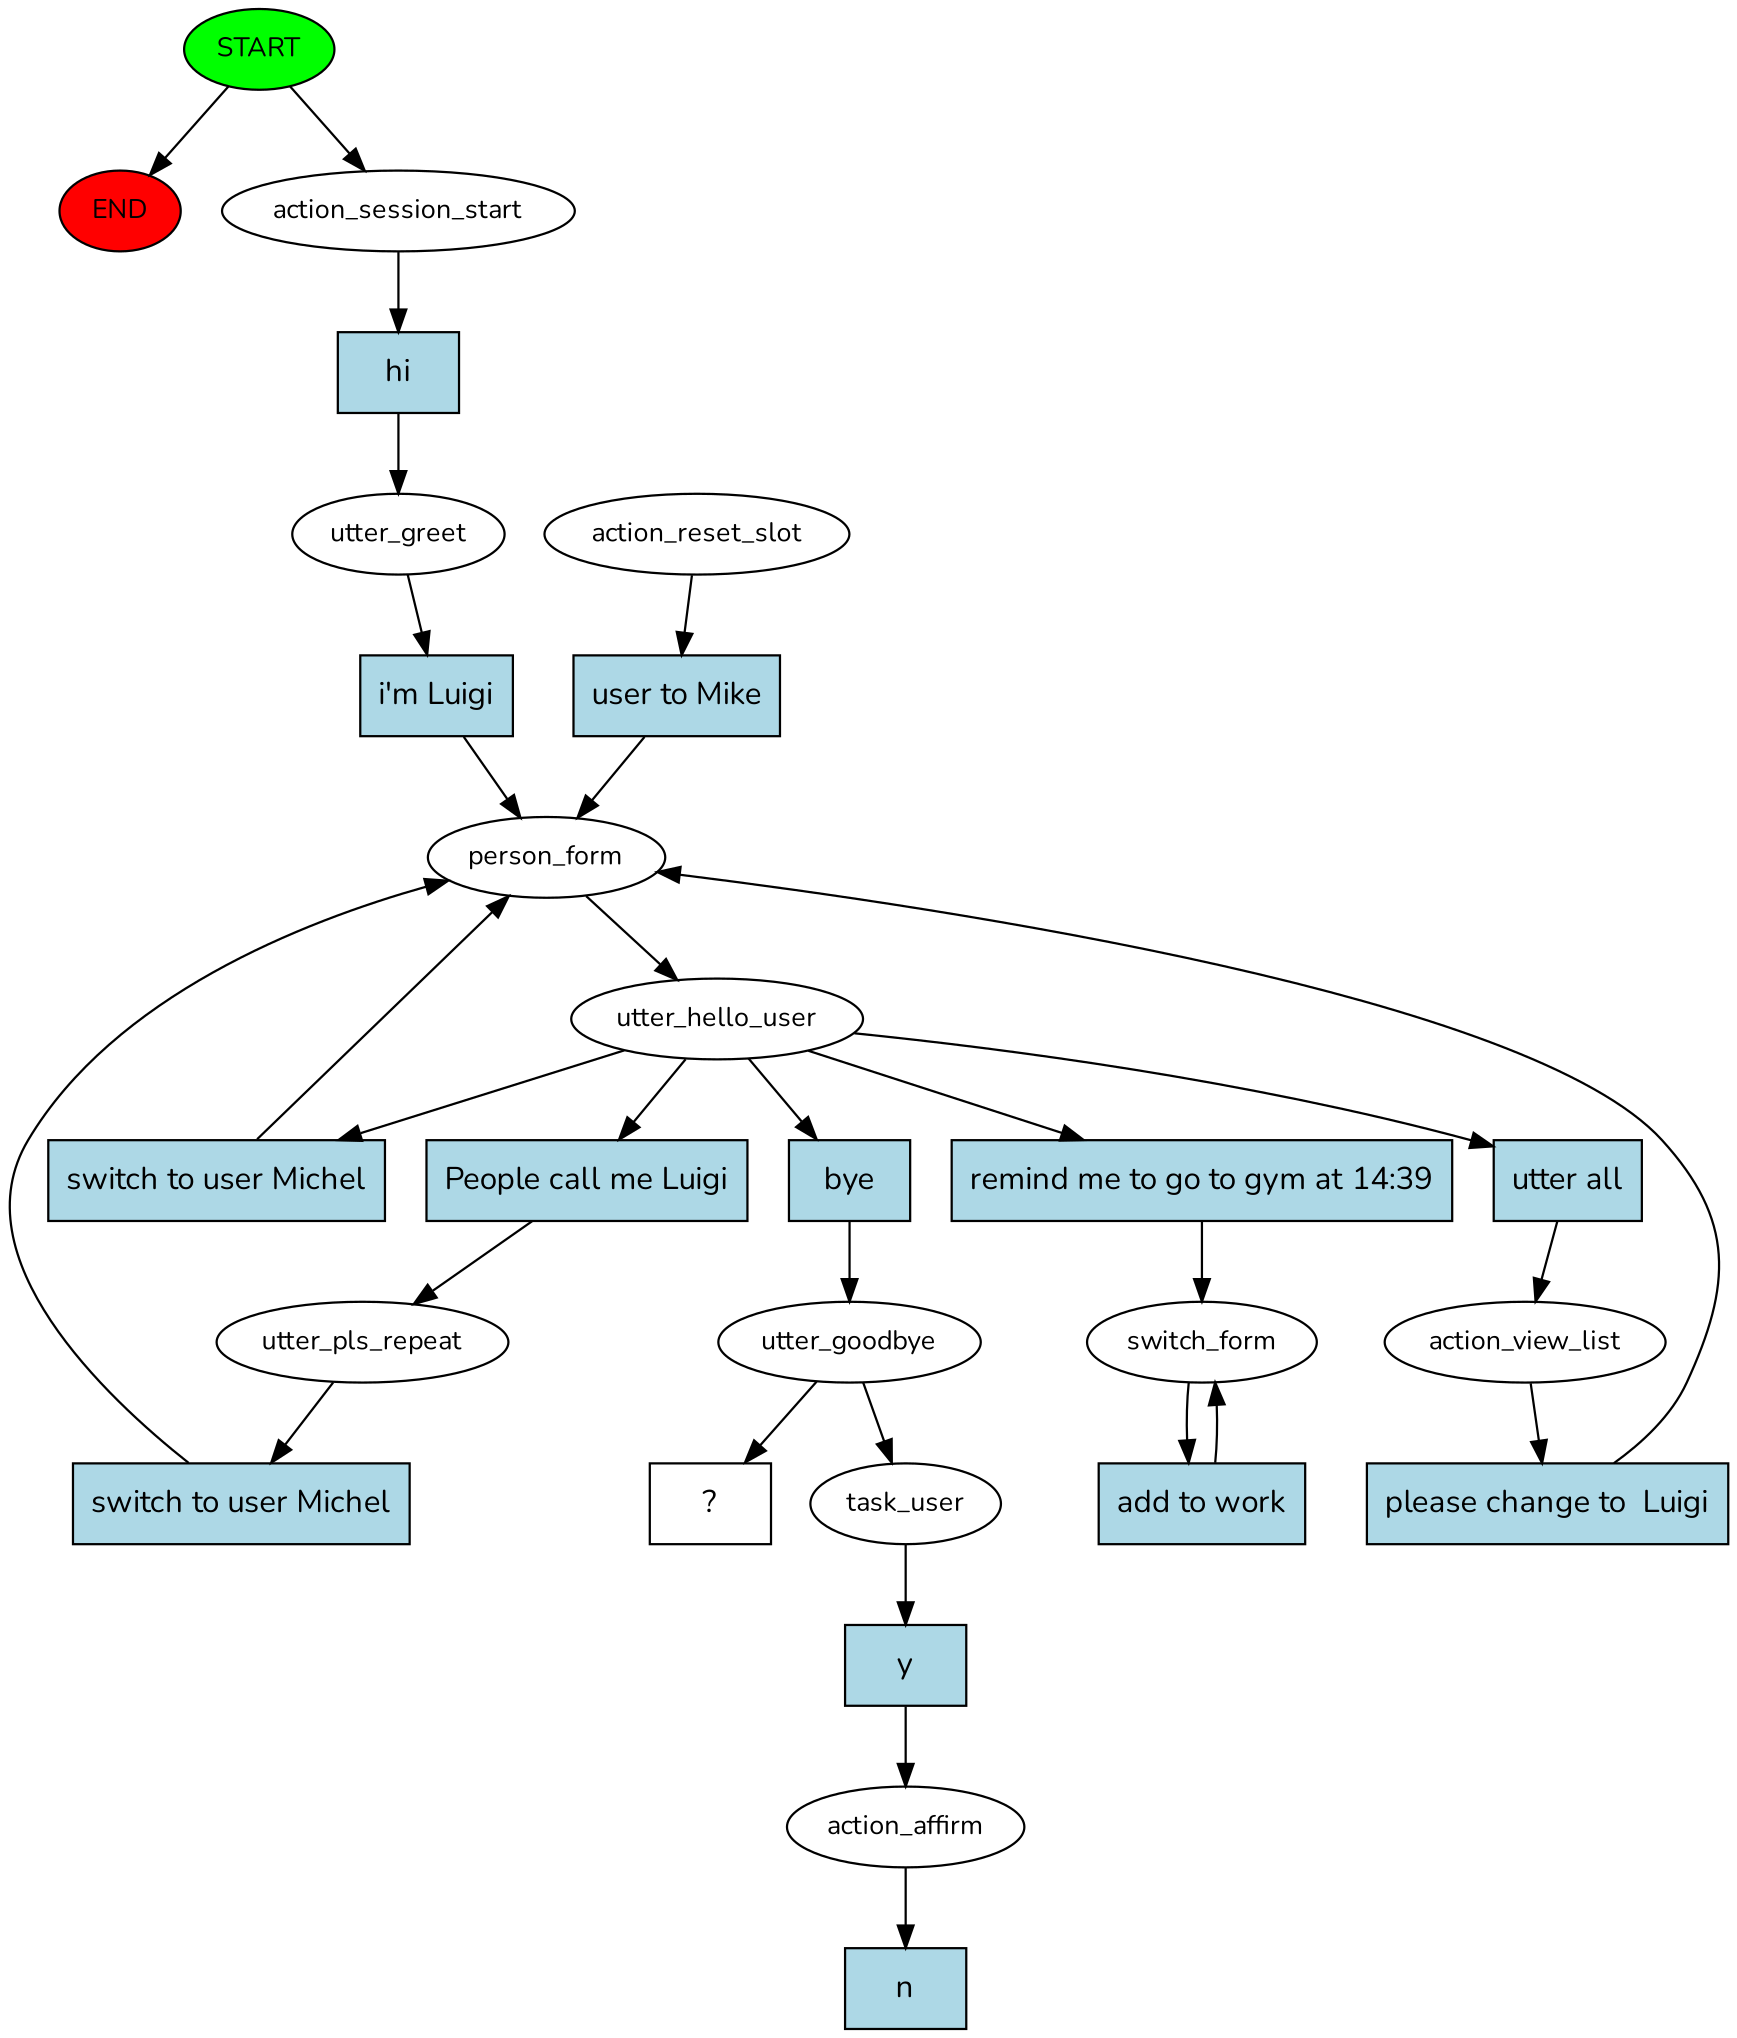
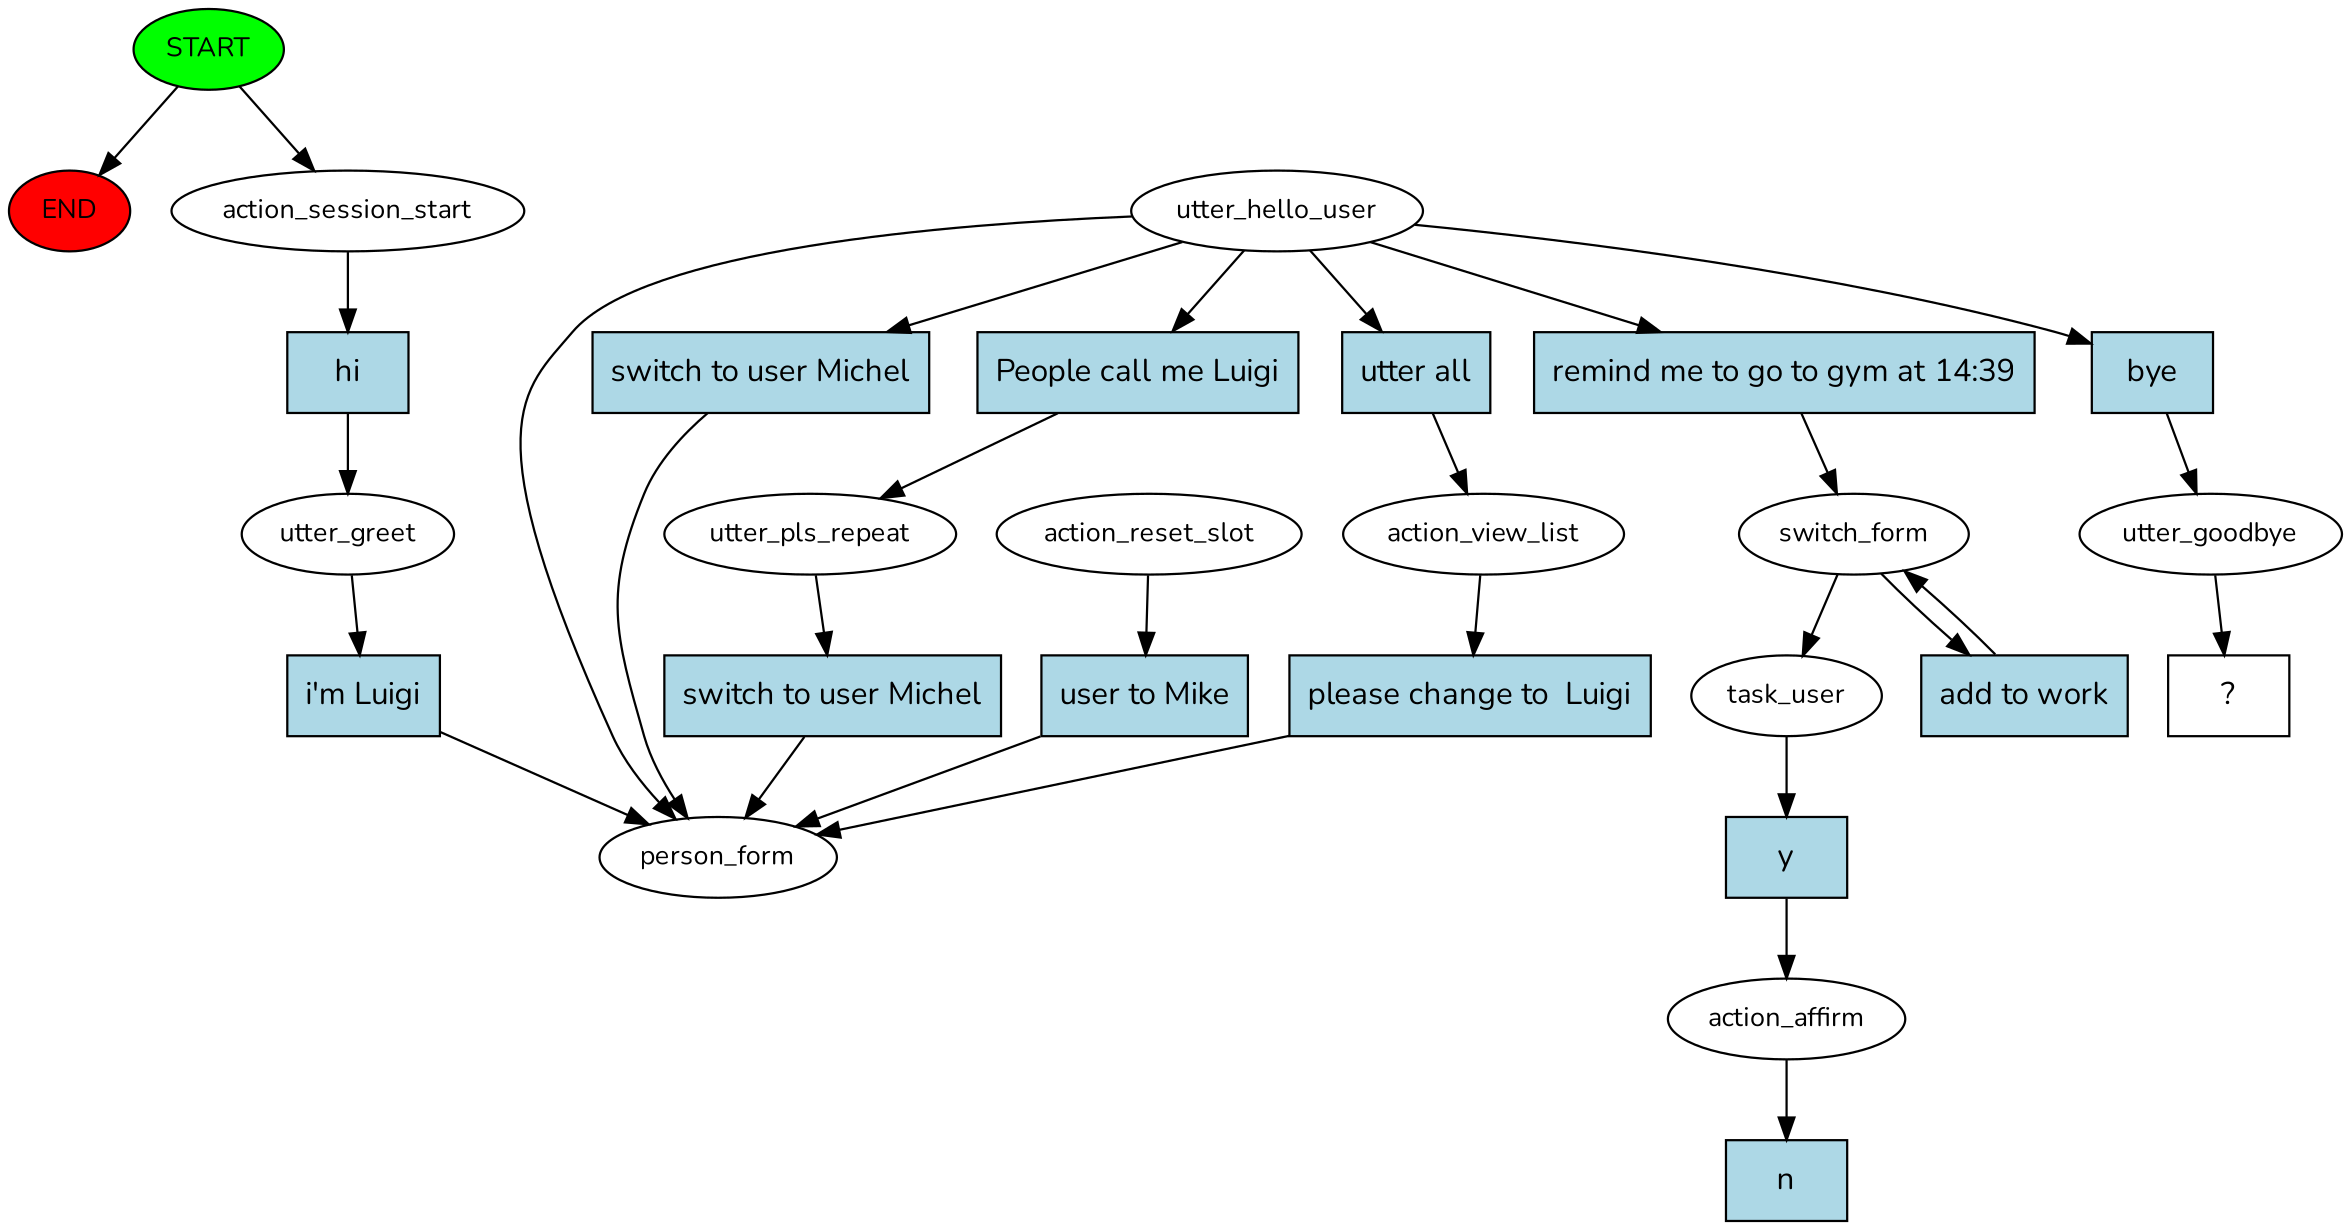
edge "person_form" -> "utter_hello_user": reversed
edge "utter_goodbye" -> "task_user": now "switch_form" -> "task_user"
